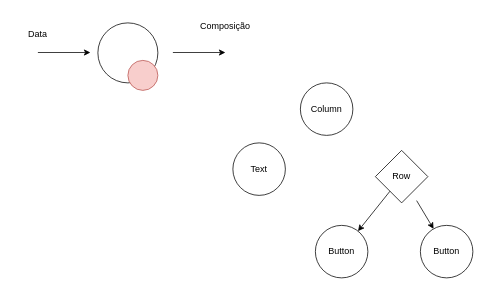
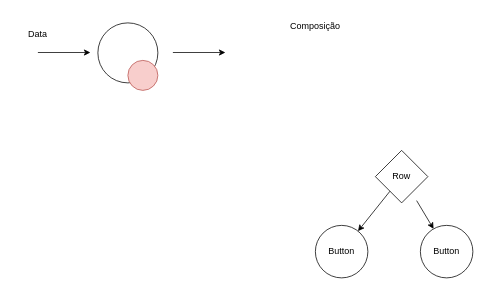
node "Composição": moved (225, 27) -> (315, 27)
node "Column": removed
node "Text": removed
